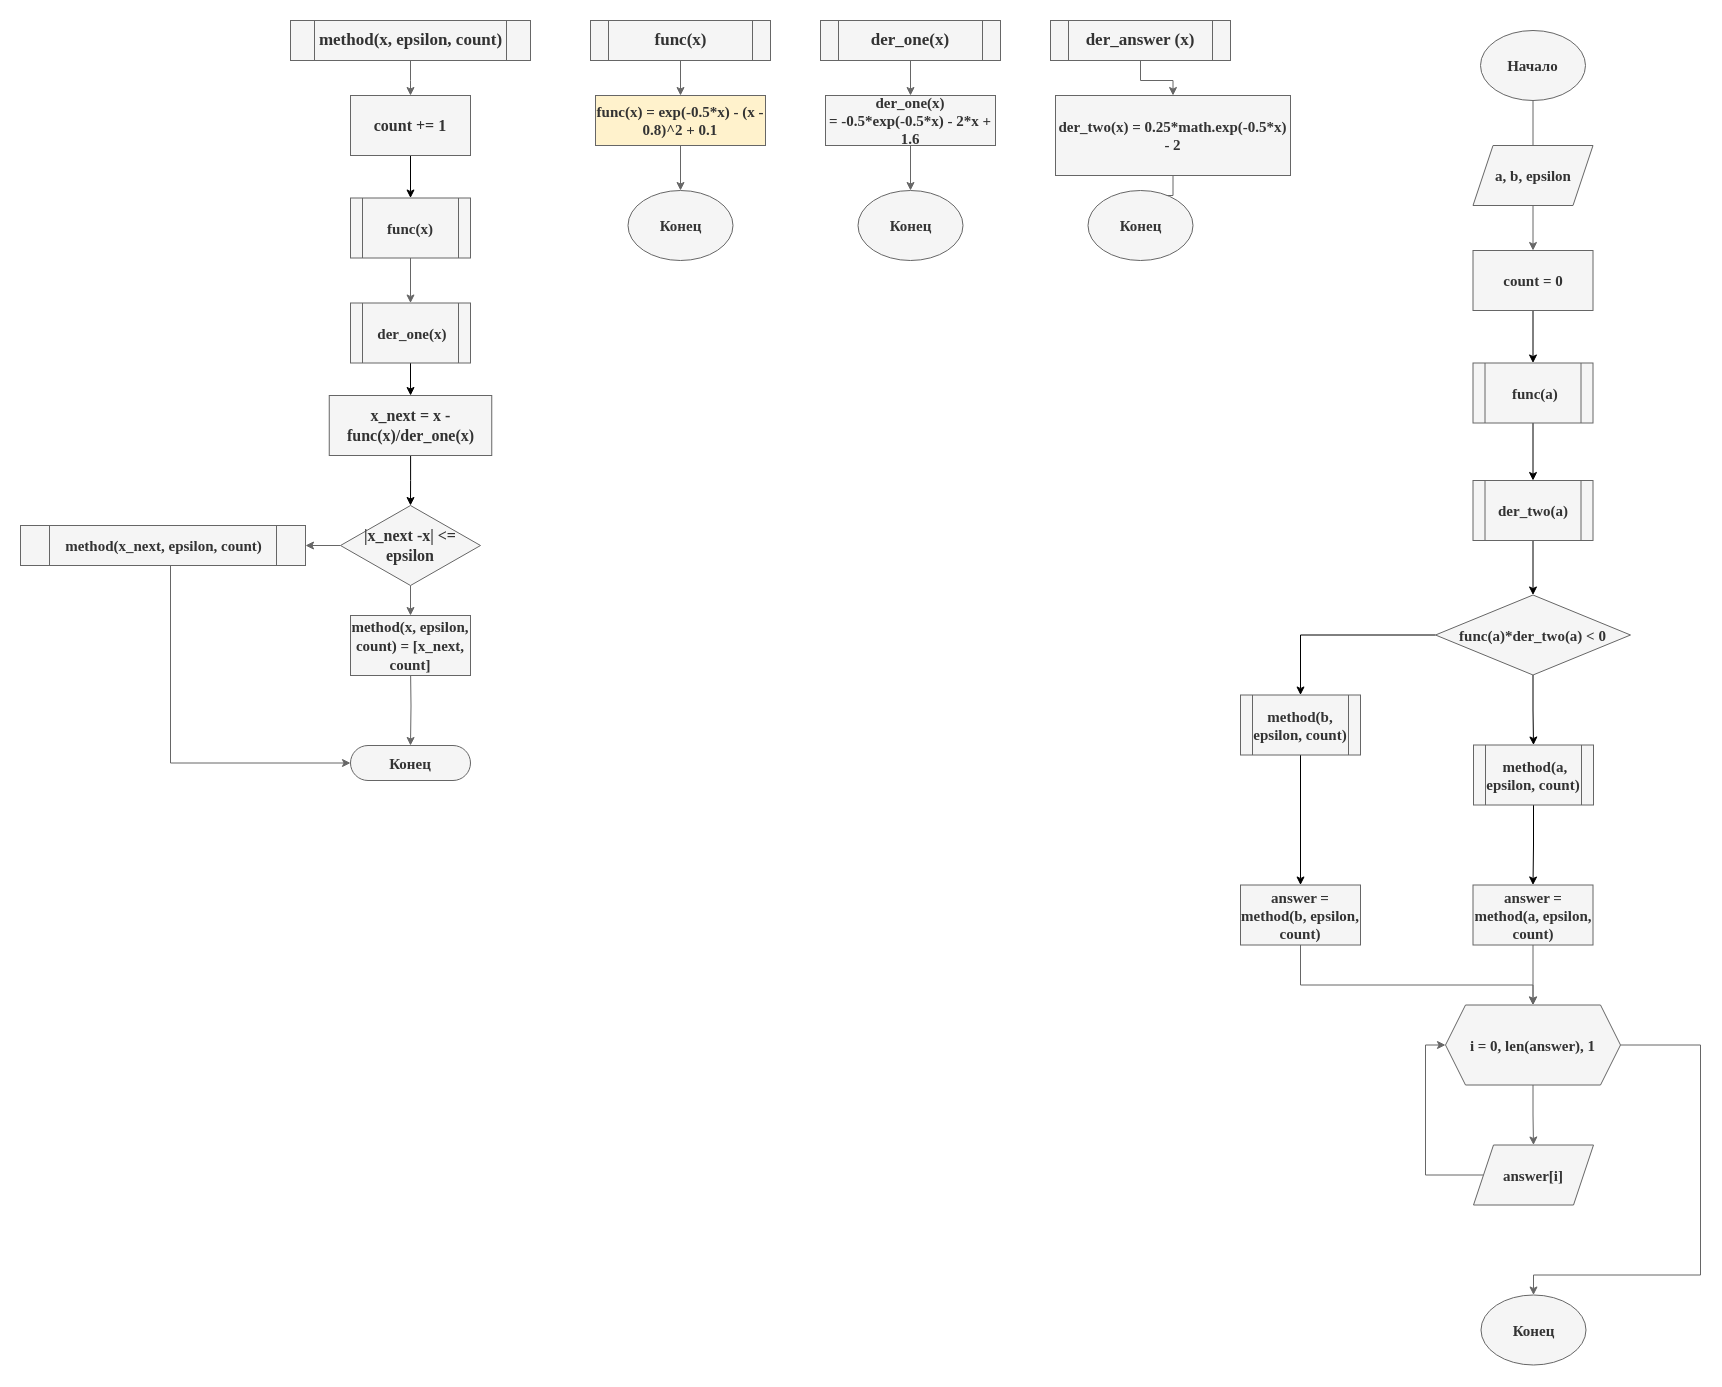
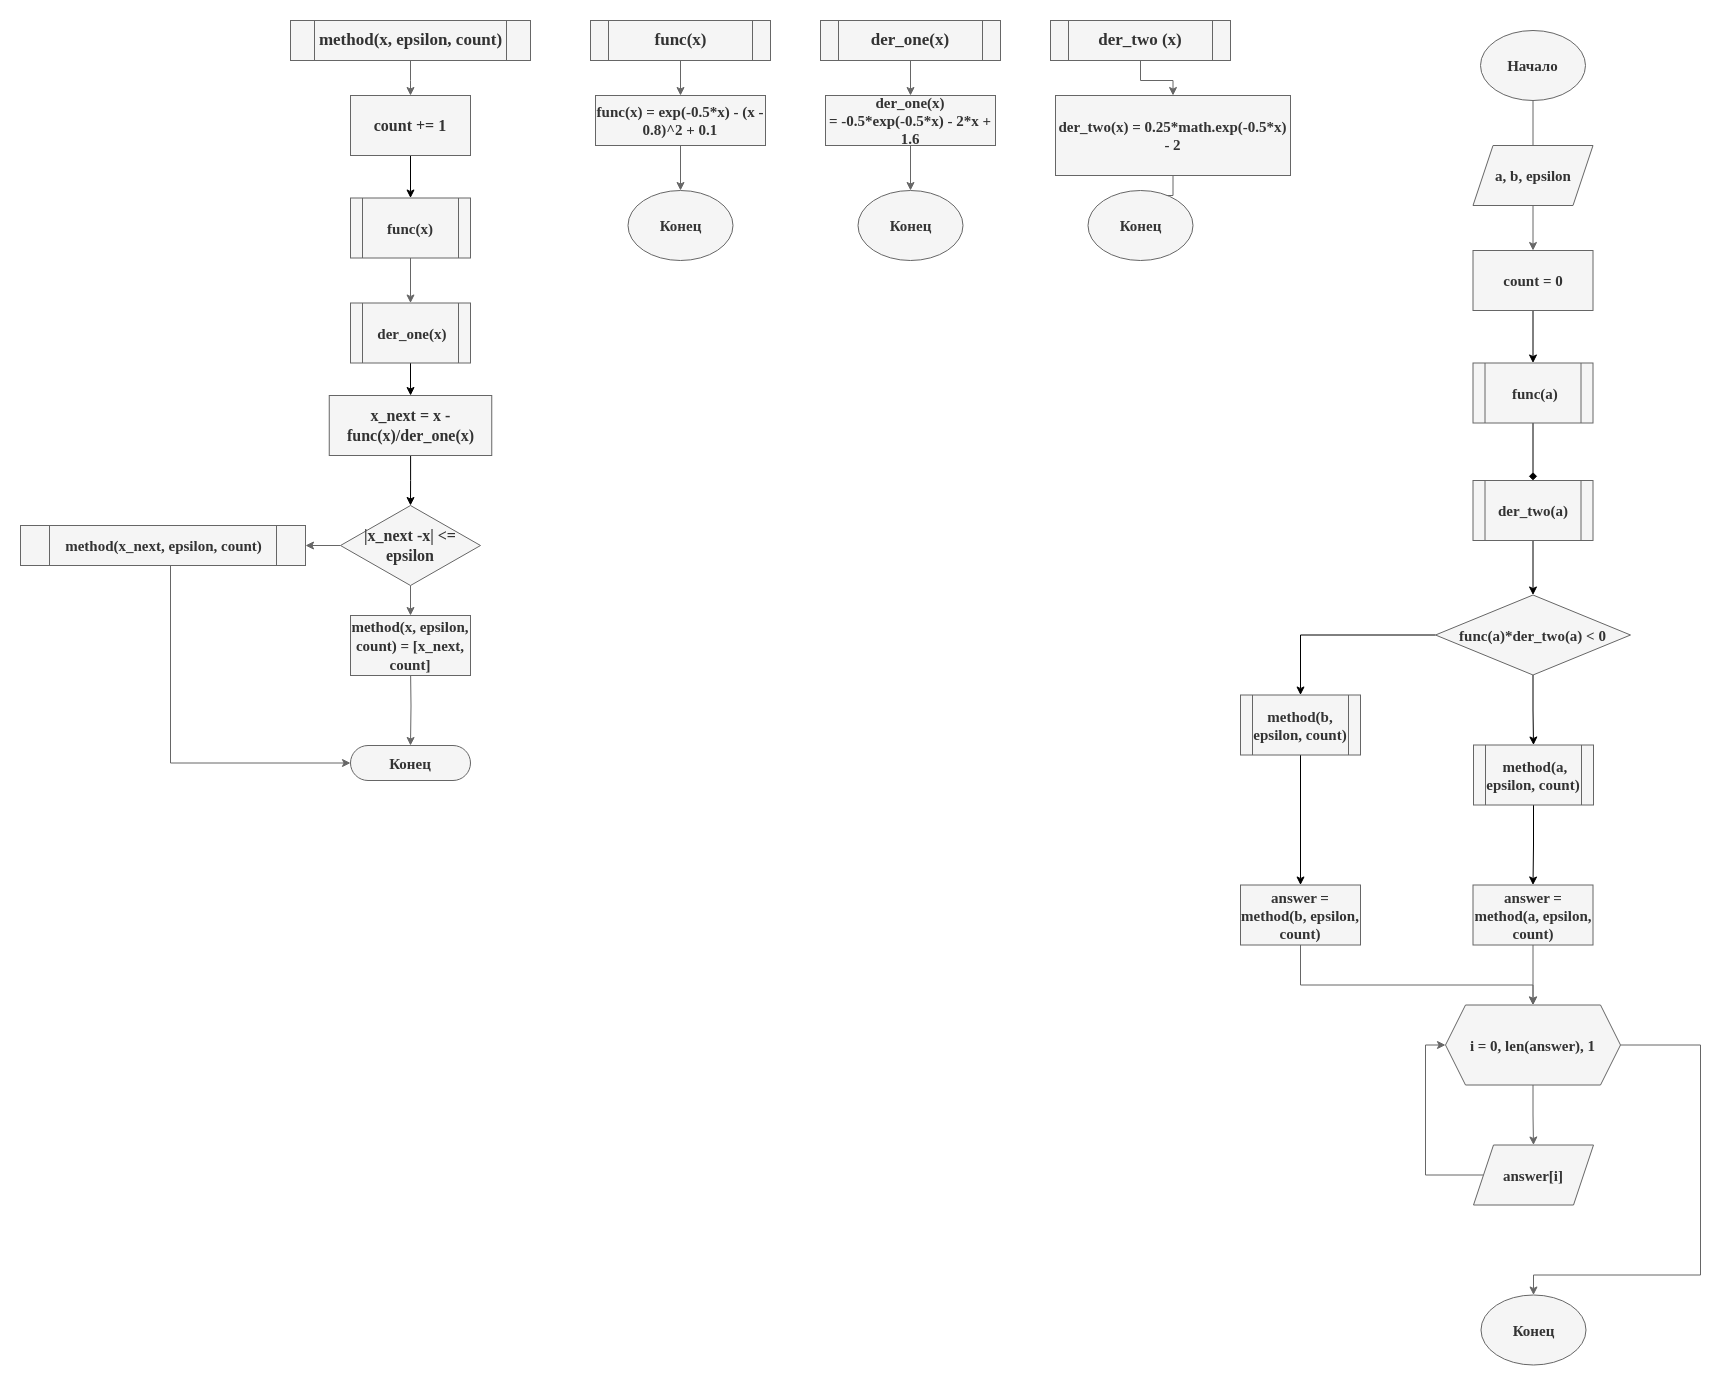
node "der_answer (x)": label "der_answer (x)" -> "der_two (x)"
node "func(x) = exp(-0.5*x) - (x - 0.8)^2 + 0.1": fillcolor #fff2cc -> #f5f5f5
edge "func(a)" -> "der_two(a)": arrowhead classic -> diamond
